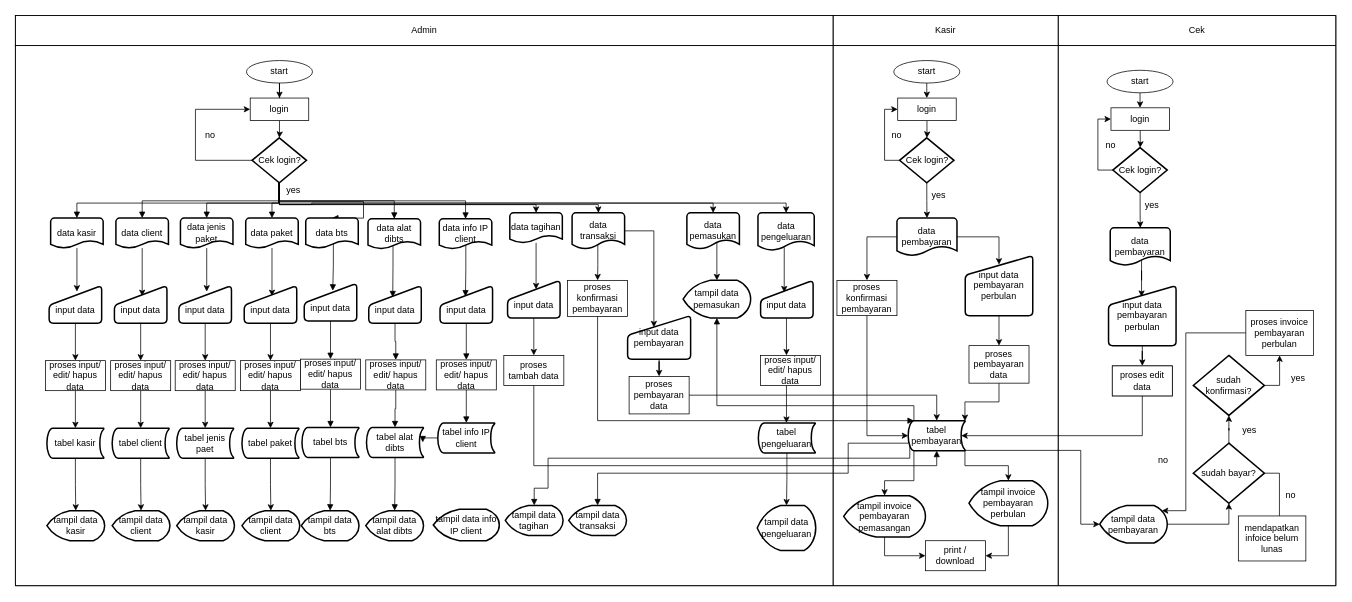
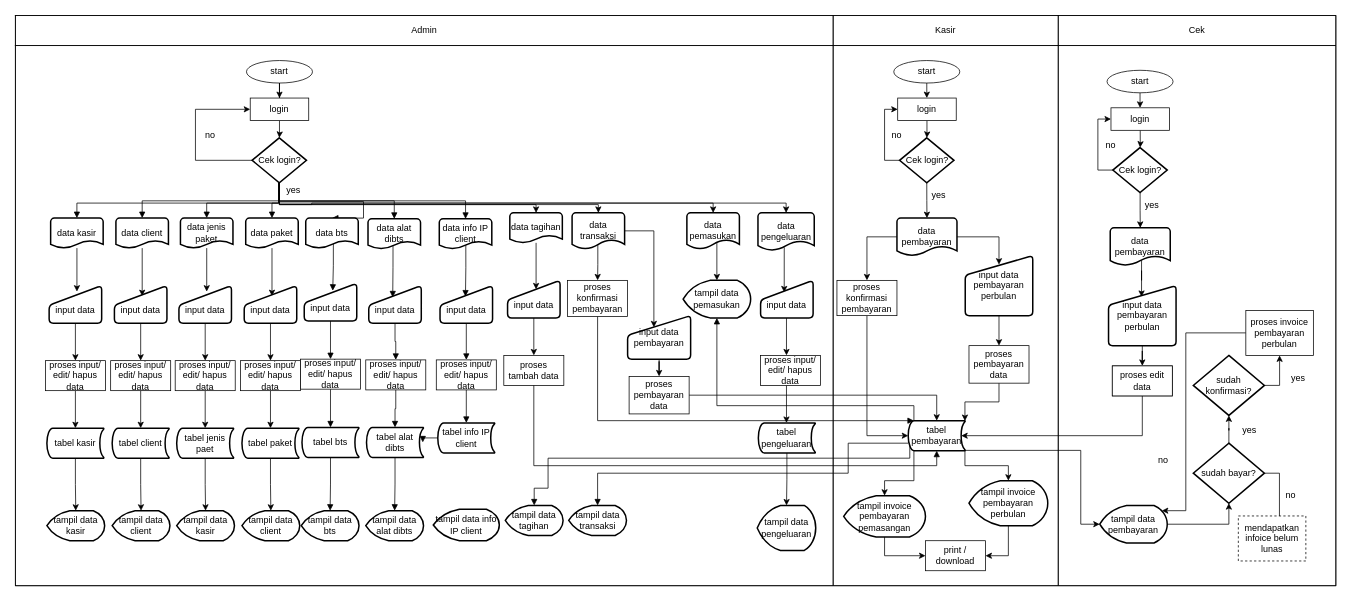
node "mendapatkan infoice belum lunas": style solid -> dashed
